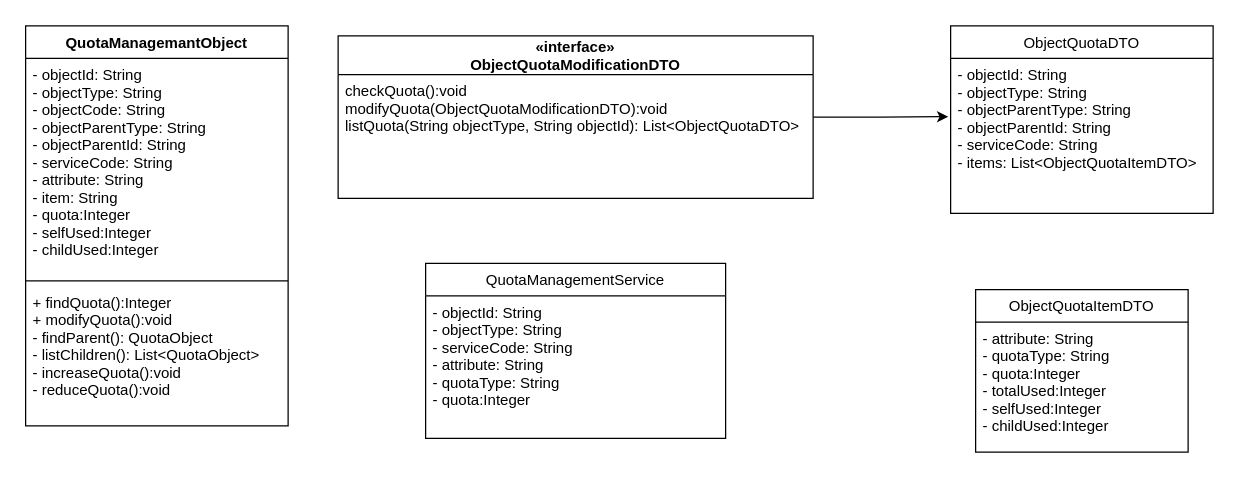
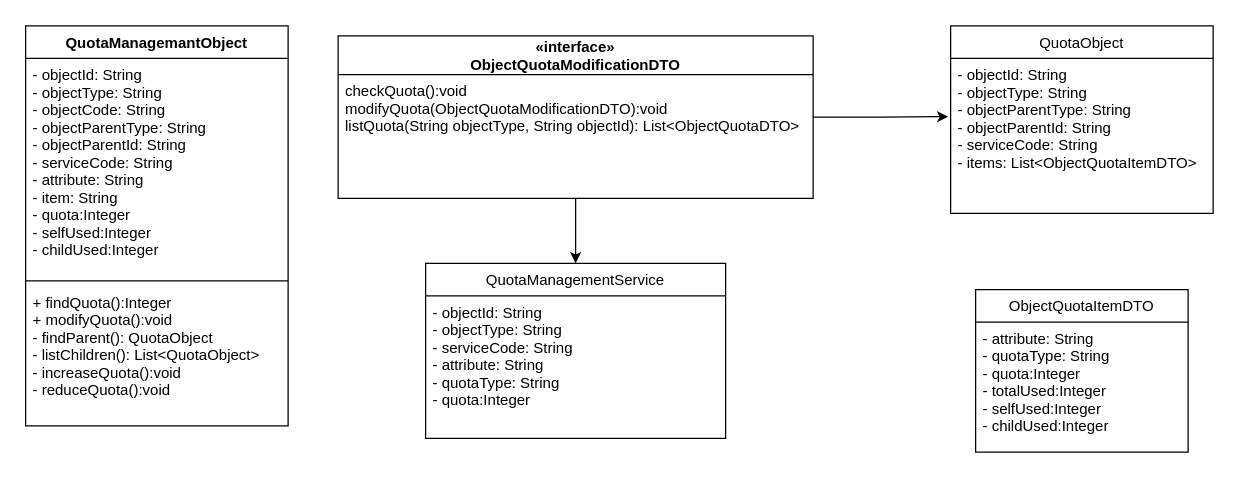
node "ObjectQuotaDTO": label "ObjectQuotaDTO" -> "QuotaObject"
edge "«interface» ObjectQuotaModificationDTO" -> "QuotaManagementService": added
